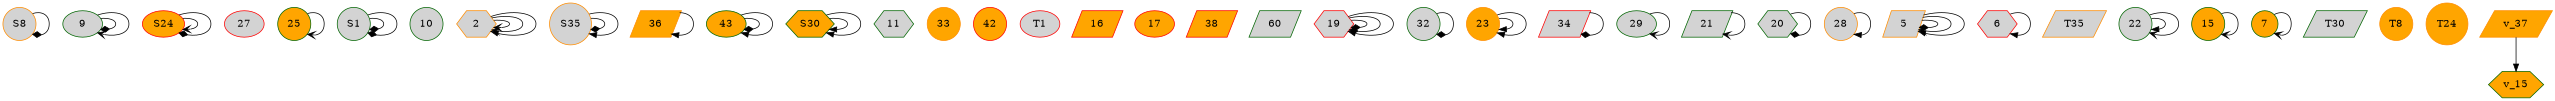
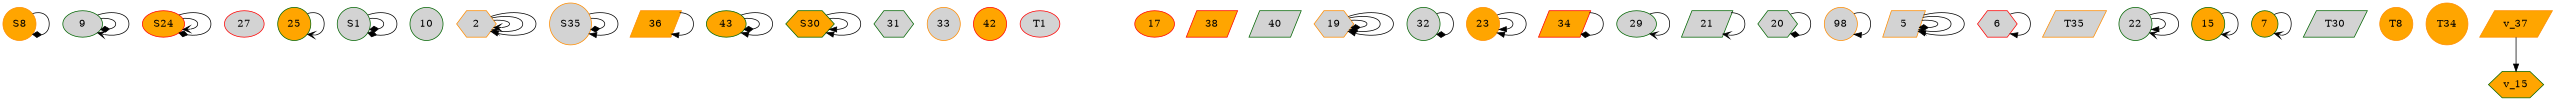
node "S8": fillcolor lightgrey -> orange
node "11": label "11" -> "31"
node "33": fillcolor orange -> lightgrey
node "16": removed
node "60": label "60" -> "40"
node "19": color red -> darkorange
node "34": fillcolor lightgrey -> orange
node "28": label "28" -> "98"
node "T24": label "T24" -> "T34"
